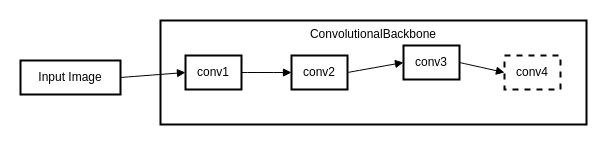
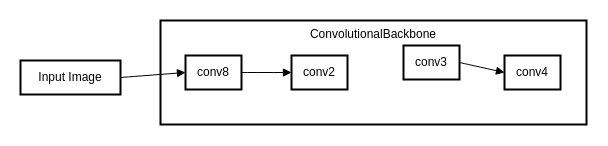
edge "conv2" -> "conv3": removed
node "conv1": label "conv1" -> "conv8"
node "conv4": style dashed -> solid
